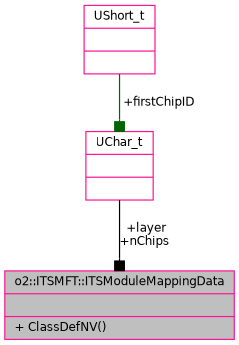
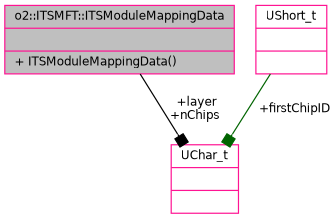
edge "UChar_t" -> "o2::ITSMFT::ITSModuleMappingData": reversed
node "o2::ITSMFT::ITSModuleMappingData": text "+ ClassDefNV()" -> "+ ITSModuleMappingData()"
